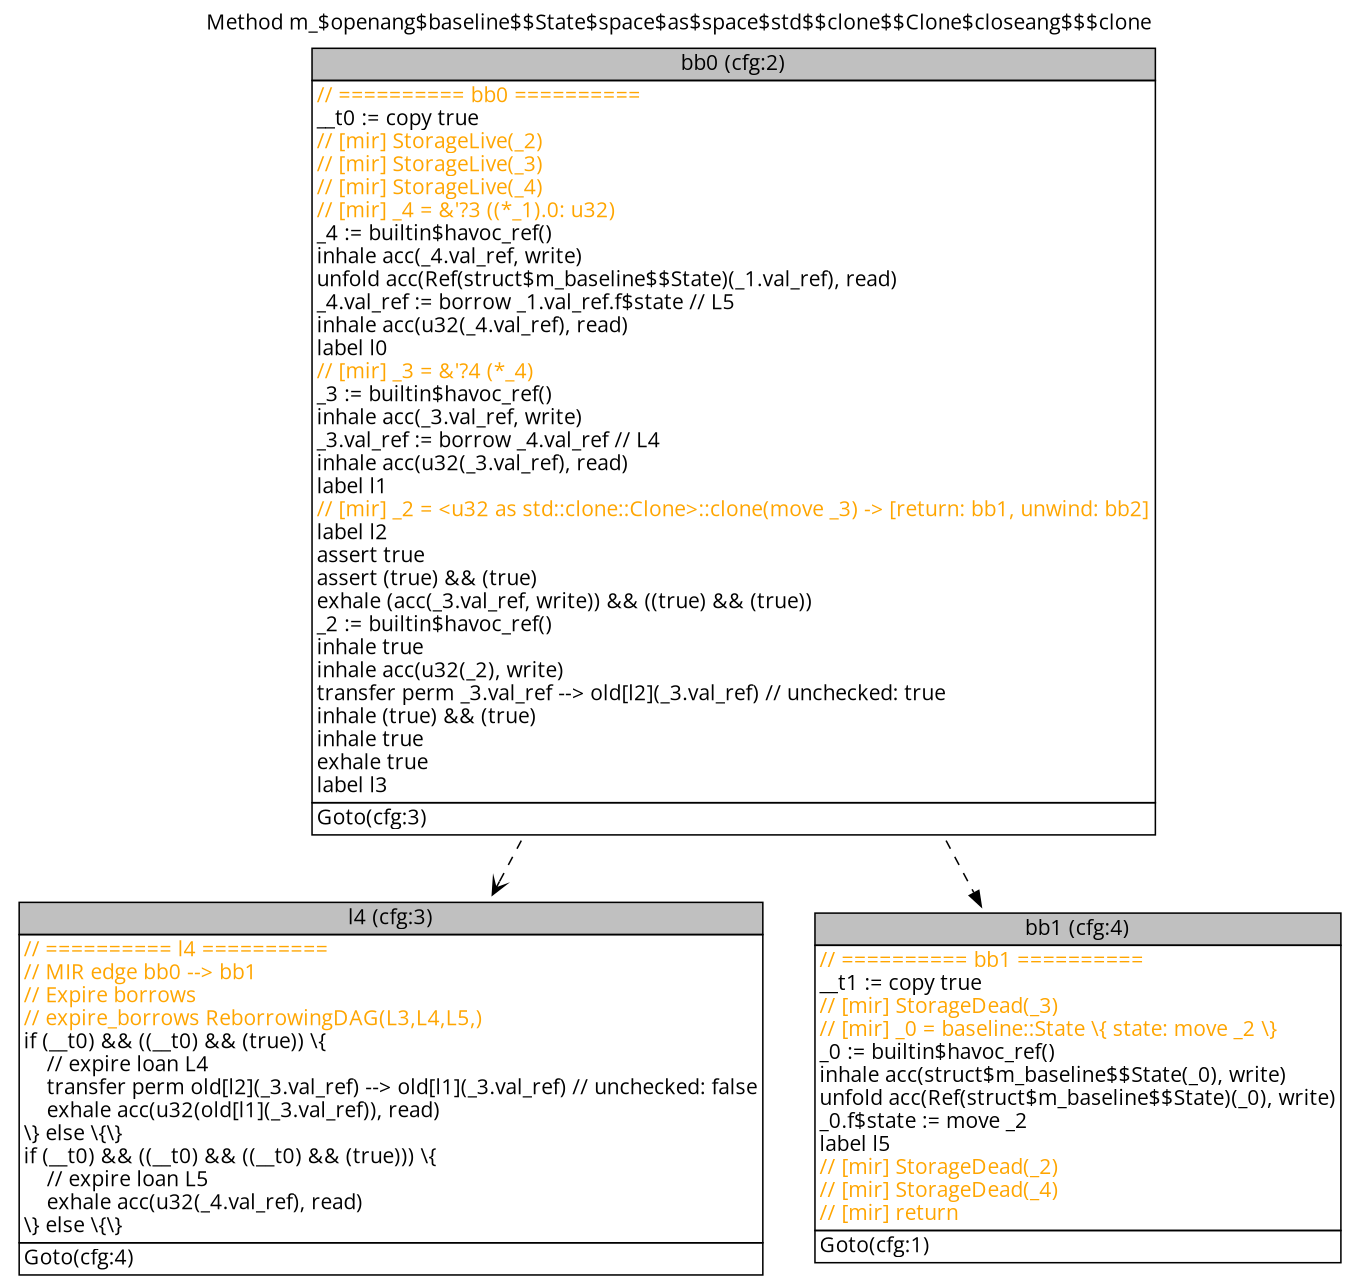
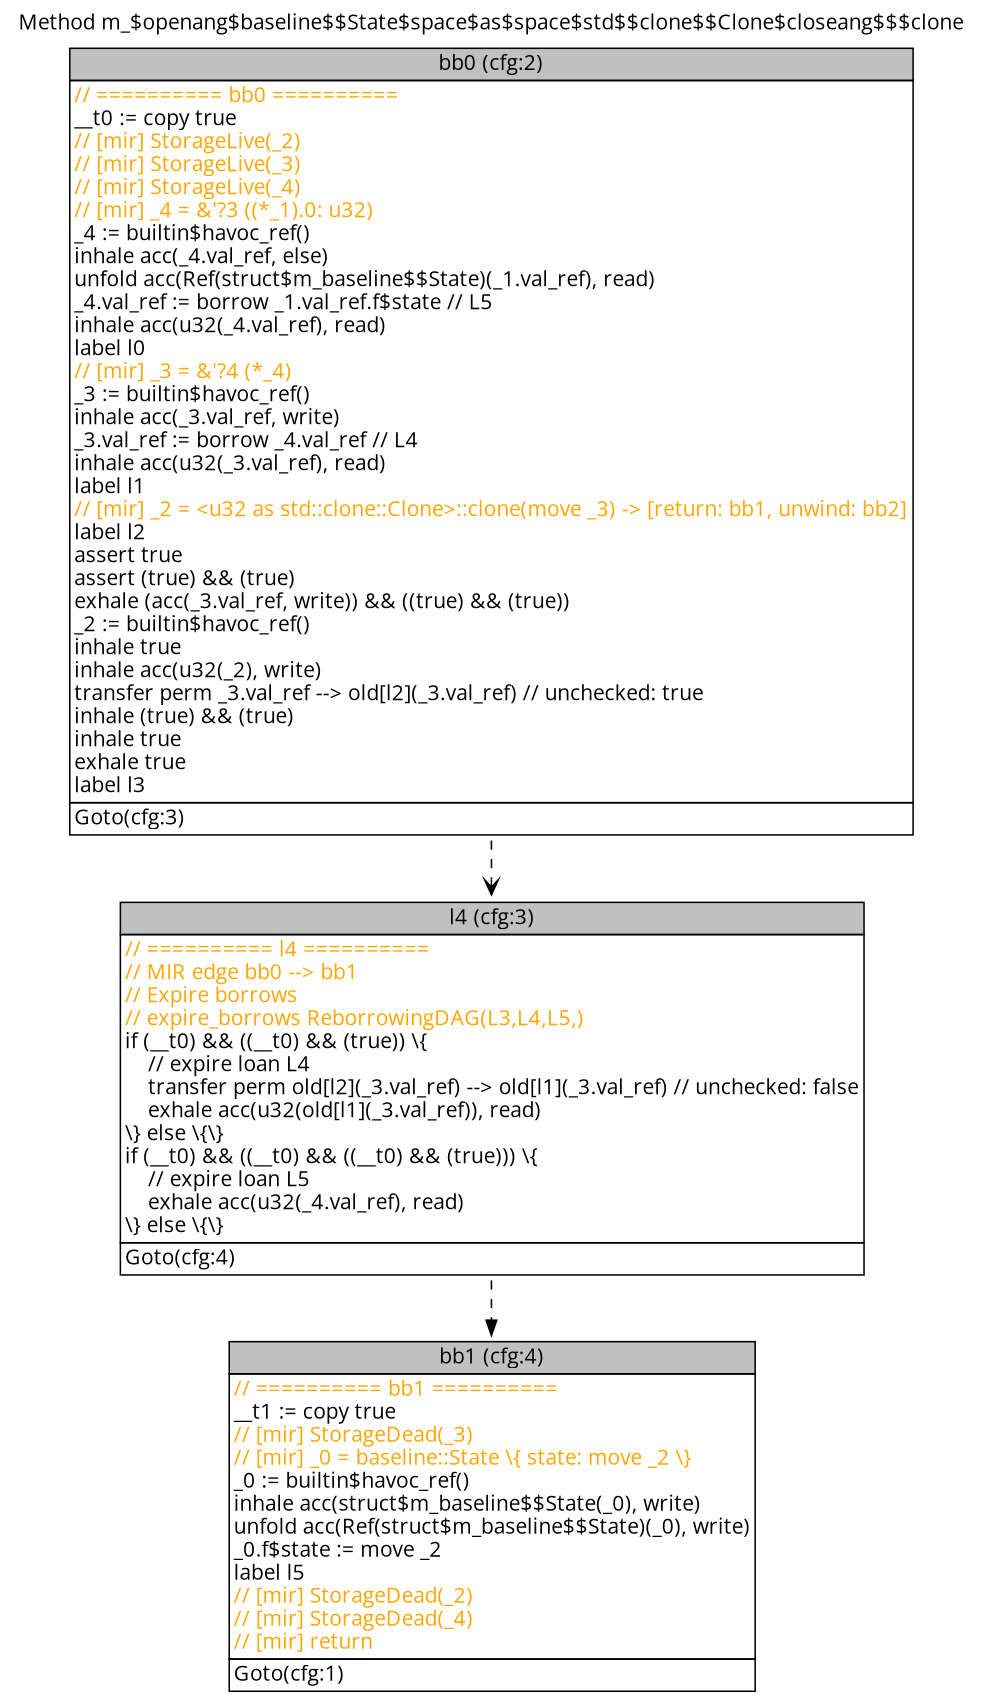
node "bb0 (cfg:2)": text "inhale acc(_4.val_ref, write)" -> "inhale acc(_4.val_ref, else)"
edge "bb0 (cfg:2)" -> "bb1 (cfg:4)": now "l4 (cfg:3)" -> "bb1 (cfg:4)"
